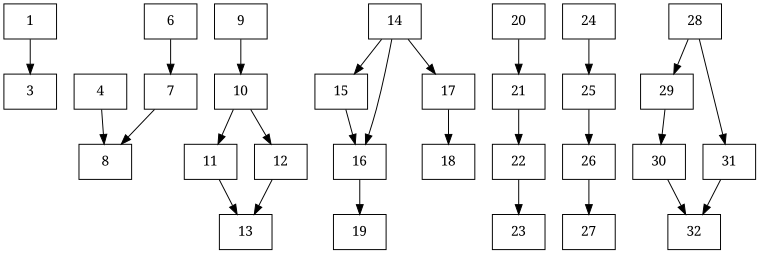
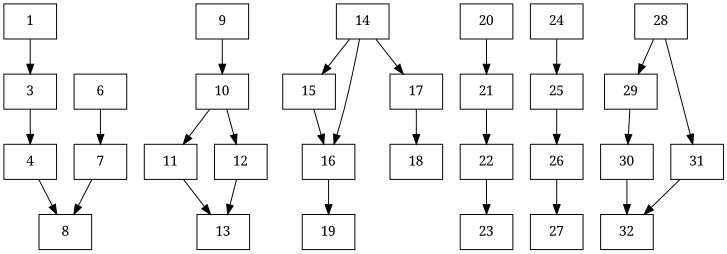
edge "3" -> "4": added
